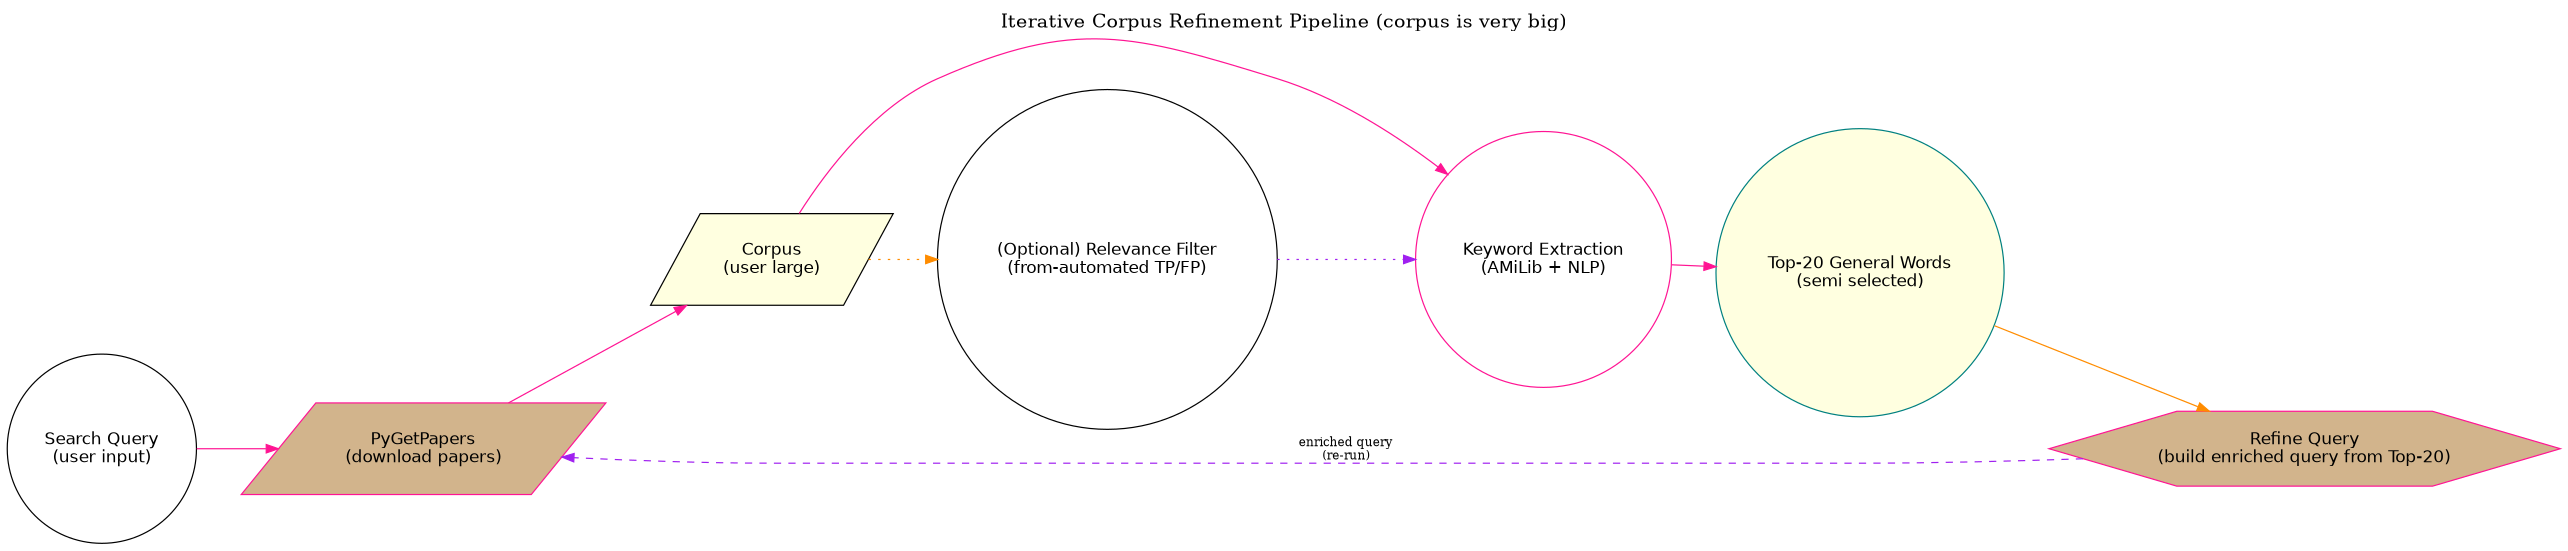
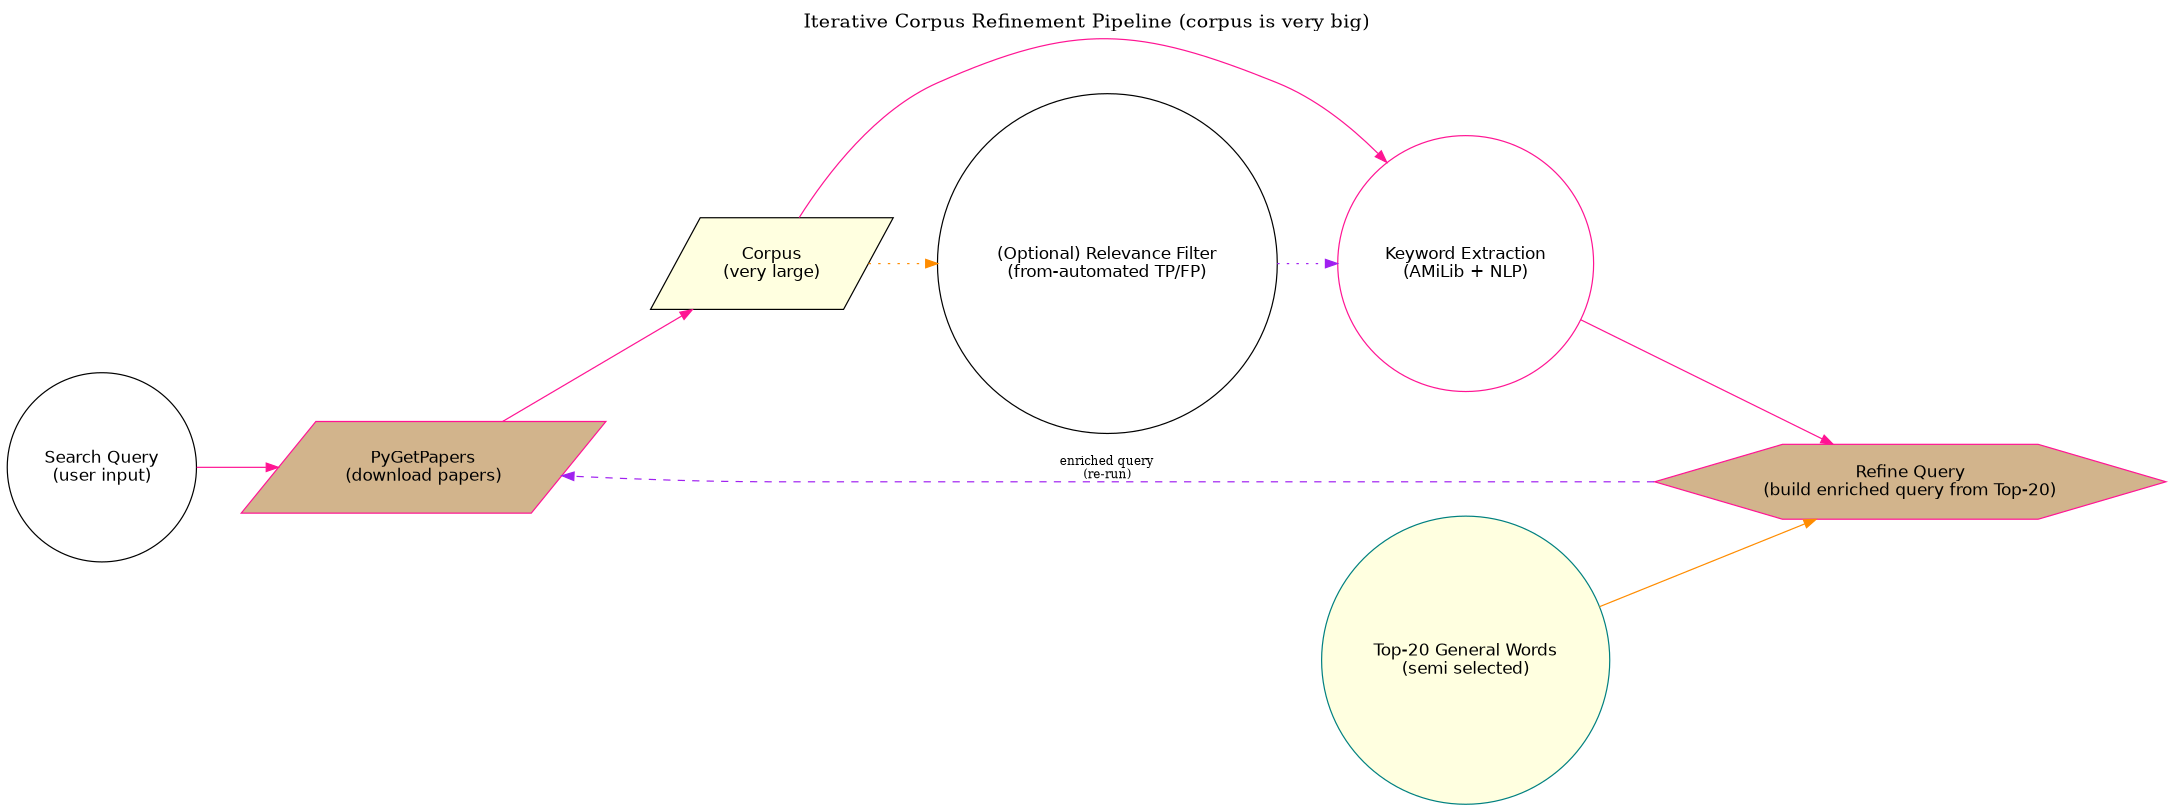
node "Corpus (user large)": label "Corpus (user large)" -> "Corpus (very large)"
edge "Keyword Extraction (AMiLib + NLP)" -> "Top-20 General Words (semi selected)": now "Keyword Extraction (AMiLib + NLP)" -> "Refine Query (build enriched query from Top-20)"
